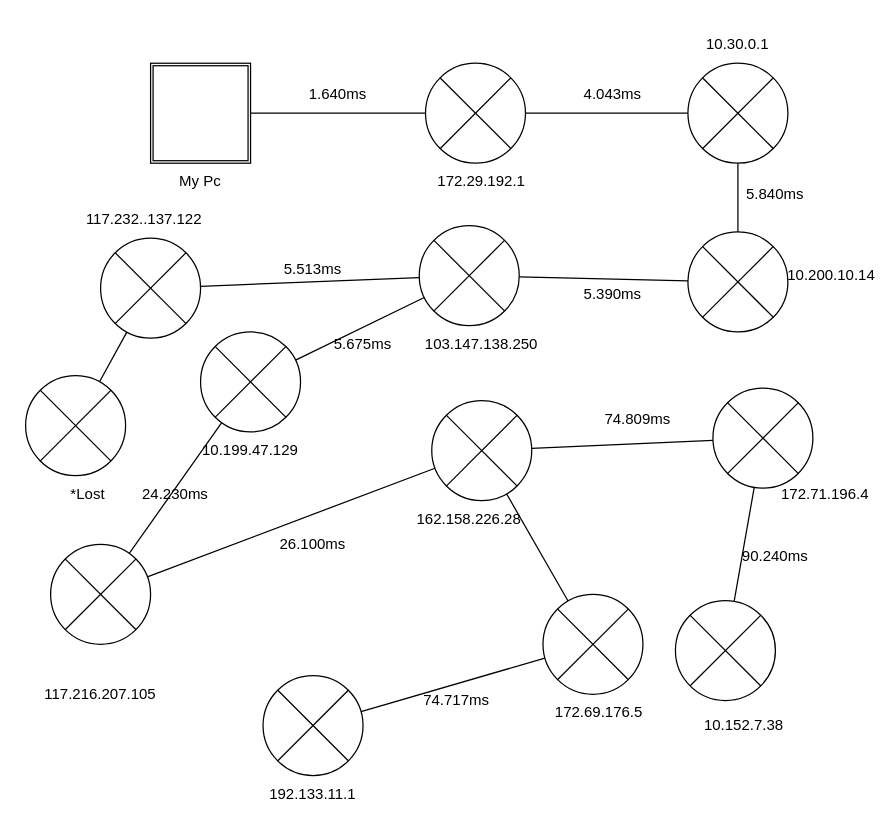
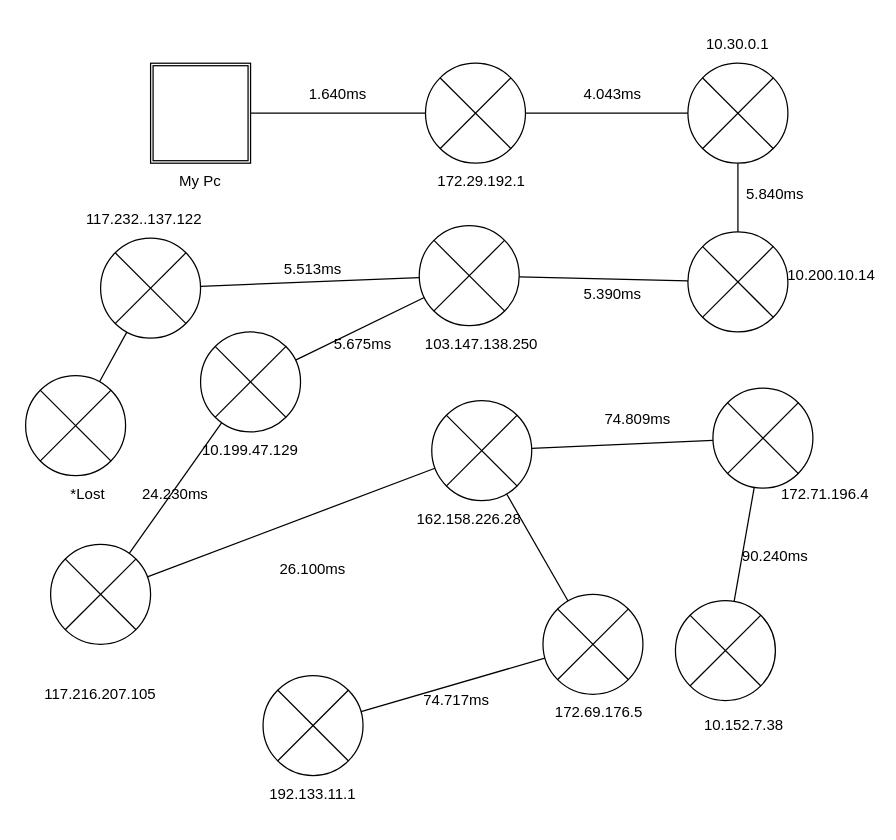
node "26.100ms": moved (313, 544) -> (313, 569)
